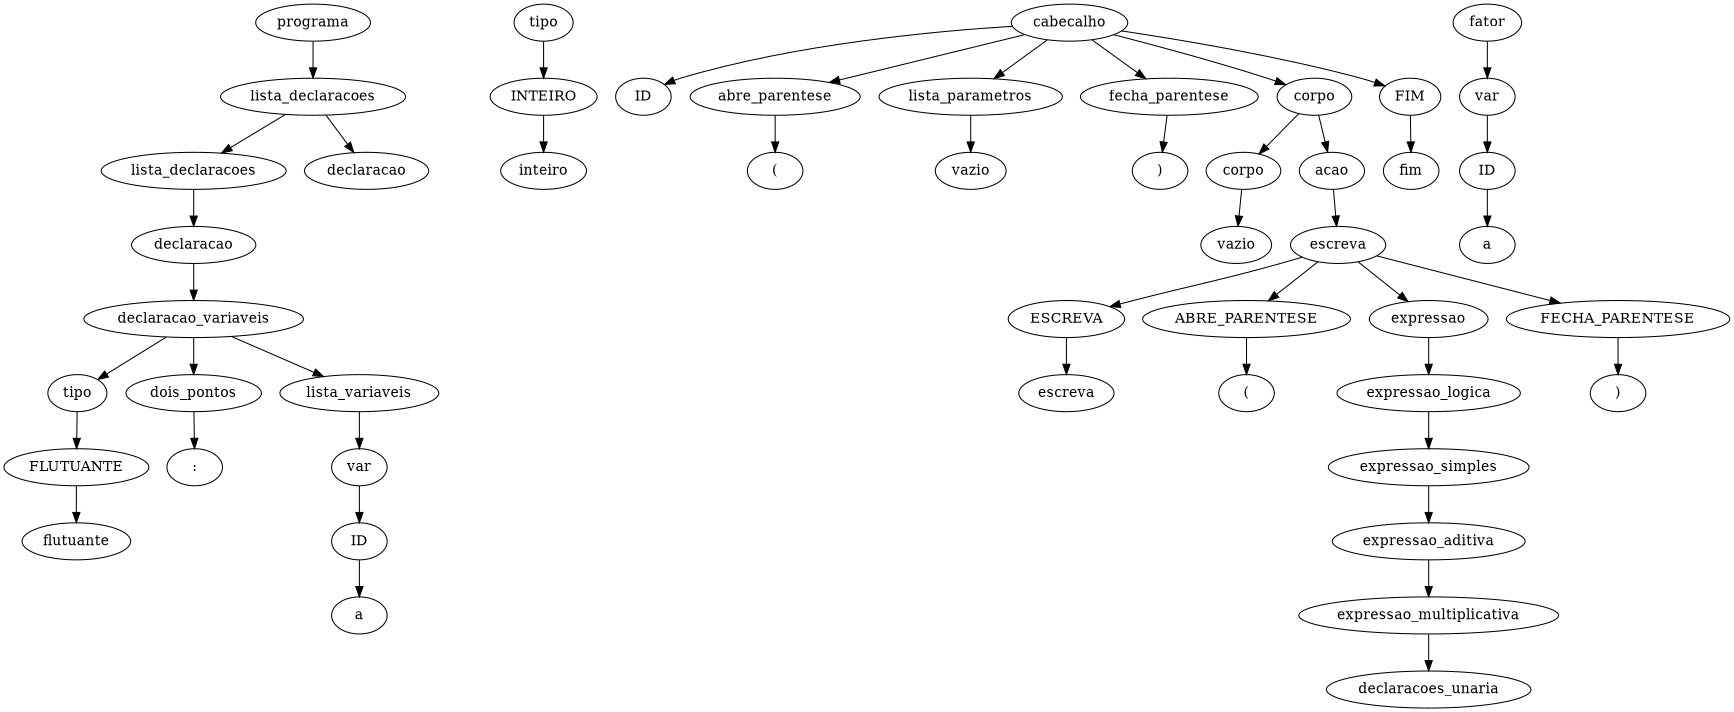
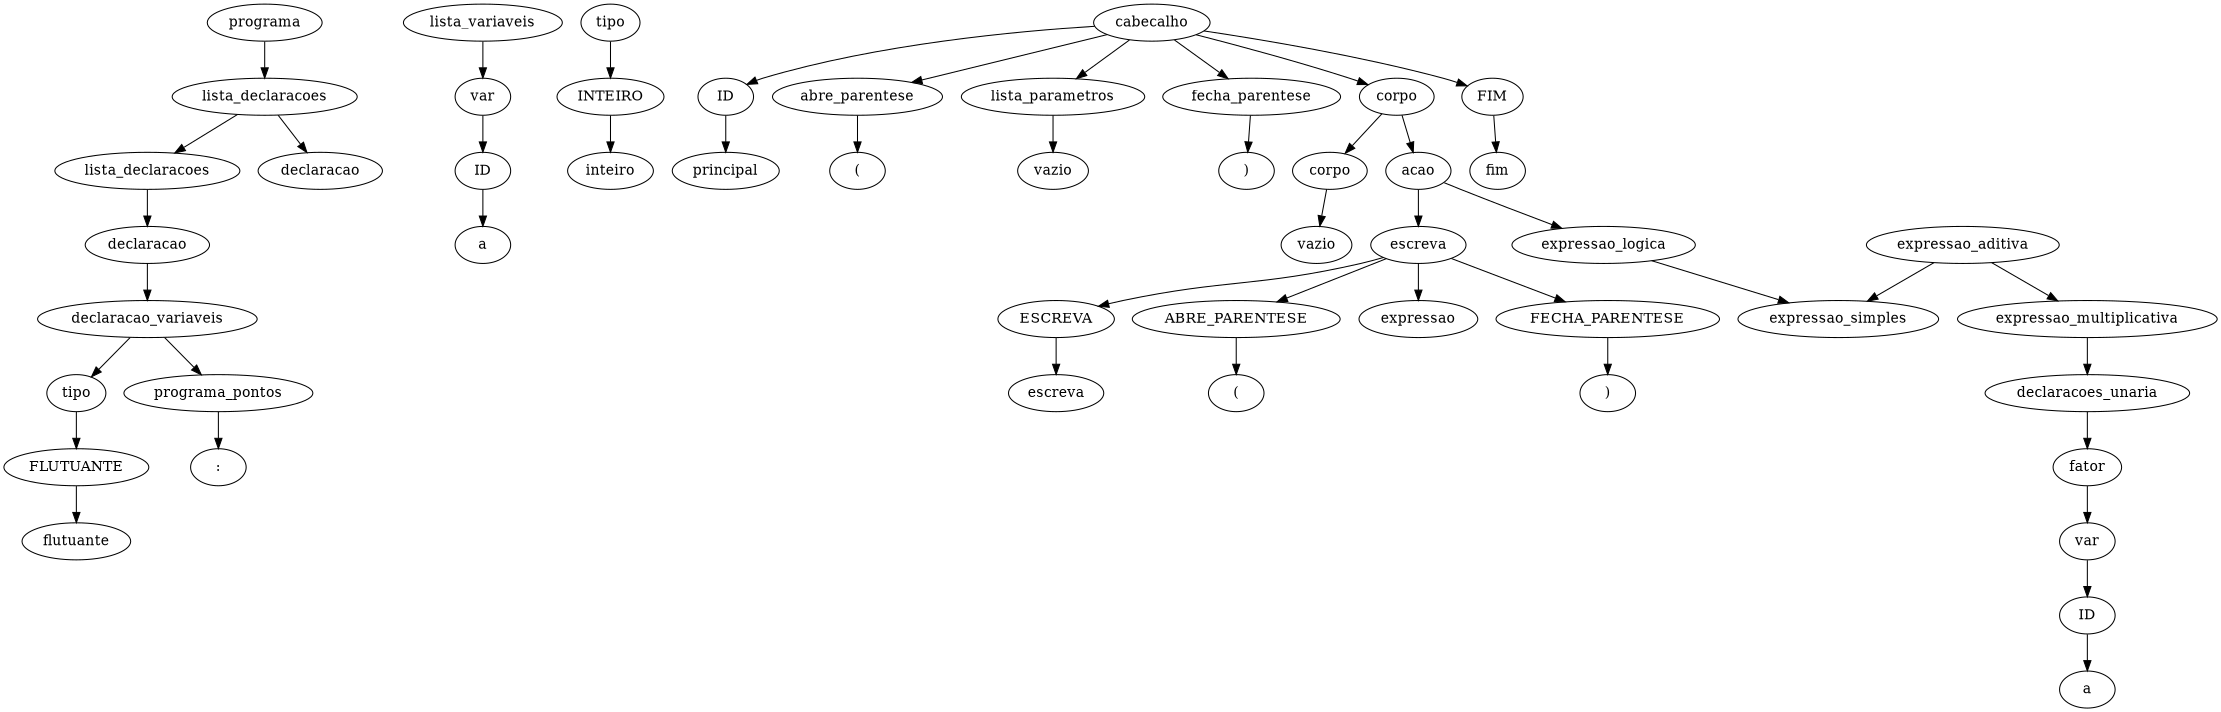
node "principal": added
edge "expressao" -> "expressao_logica": now "acao" -> "expressao_logica"
edge "declaracao_variaveis" -> "lista_variaveis": removed
node "dois_pontos": label "dois_pontos" -> "programa_pontos"
edge "declaracoes_unaria" -> "fator": added
edge "expressao_simples" -> "expressao_aditiva": reversed
